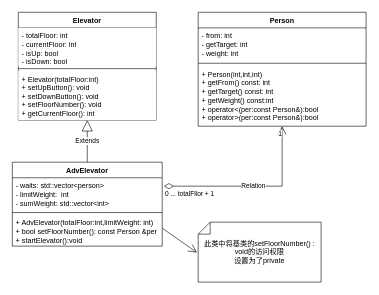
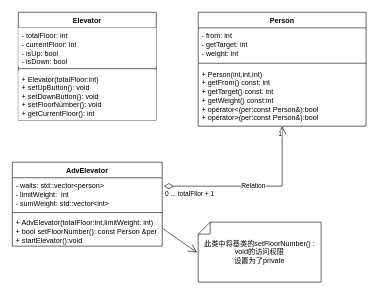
edge "AdvElevator" -> "Elevator": removed, label "Extends"
